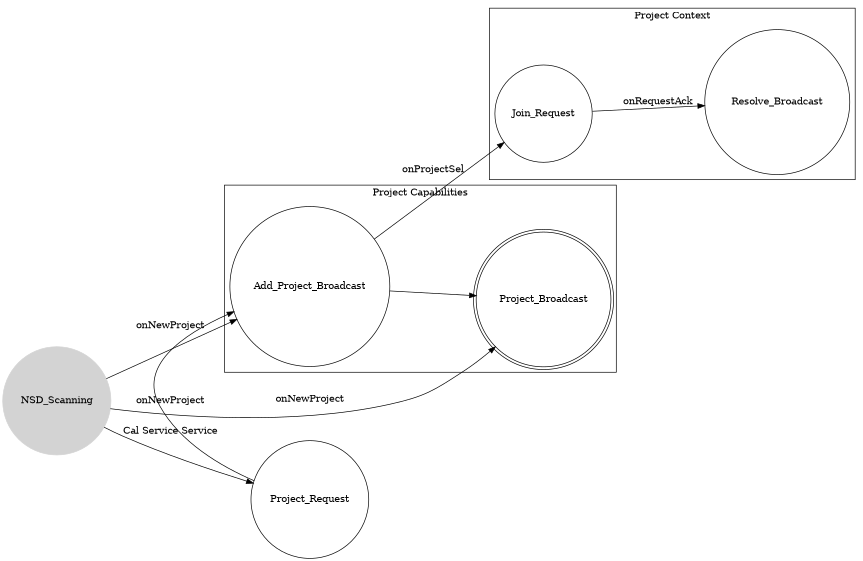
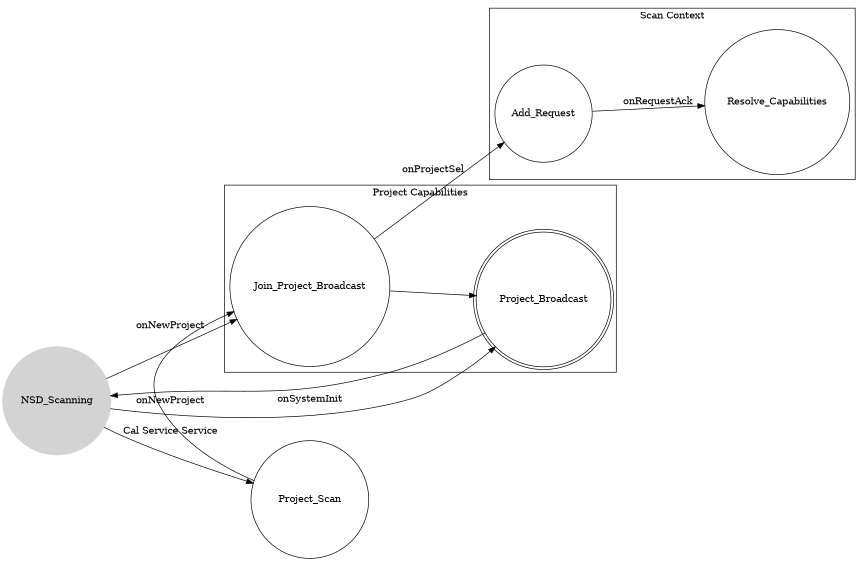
cluster "Project Context": label "Project Context" -> "Scan Context"
node "Resolve_Broadcast": label "Resolve_Broadcast" -> "Resolve_Capabilities"
node "Join_Request": label "Join_Request" -> "Add_Request"
node "Add_Project_Broadcast": label "Add_Project_Broadcast" -> "Join_Project_Broadcast"
edge "Project_Broadcast" -> "NSD_Scanning": added
edge "NSD_Scanning" -> "Project_Broadcast": label "onNewProject" -> "onSystemInit"
node "Project_Request": label "Project_Request" -> "Project_Scan"
